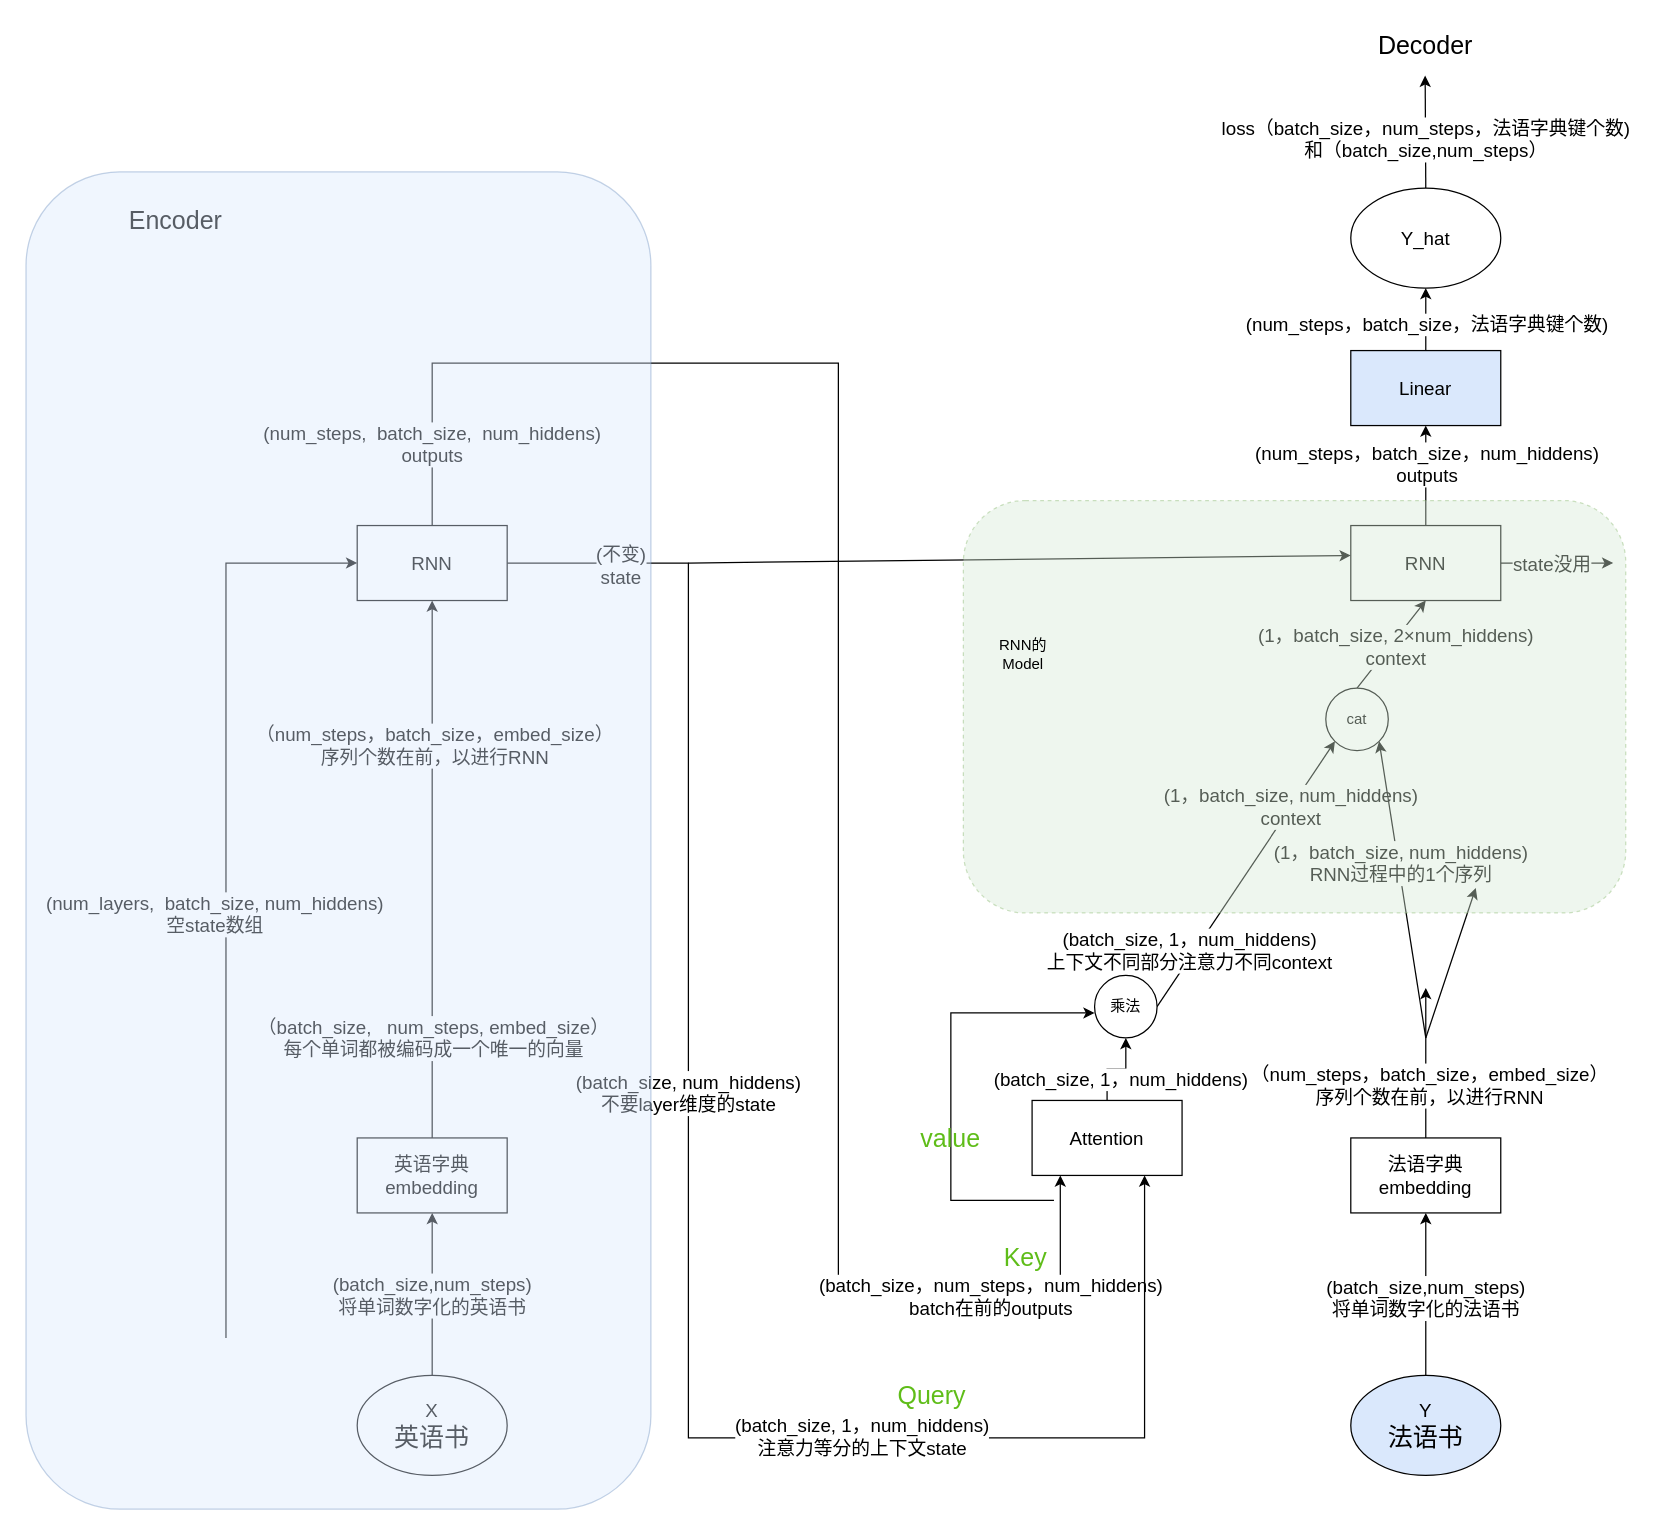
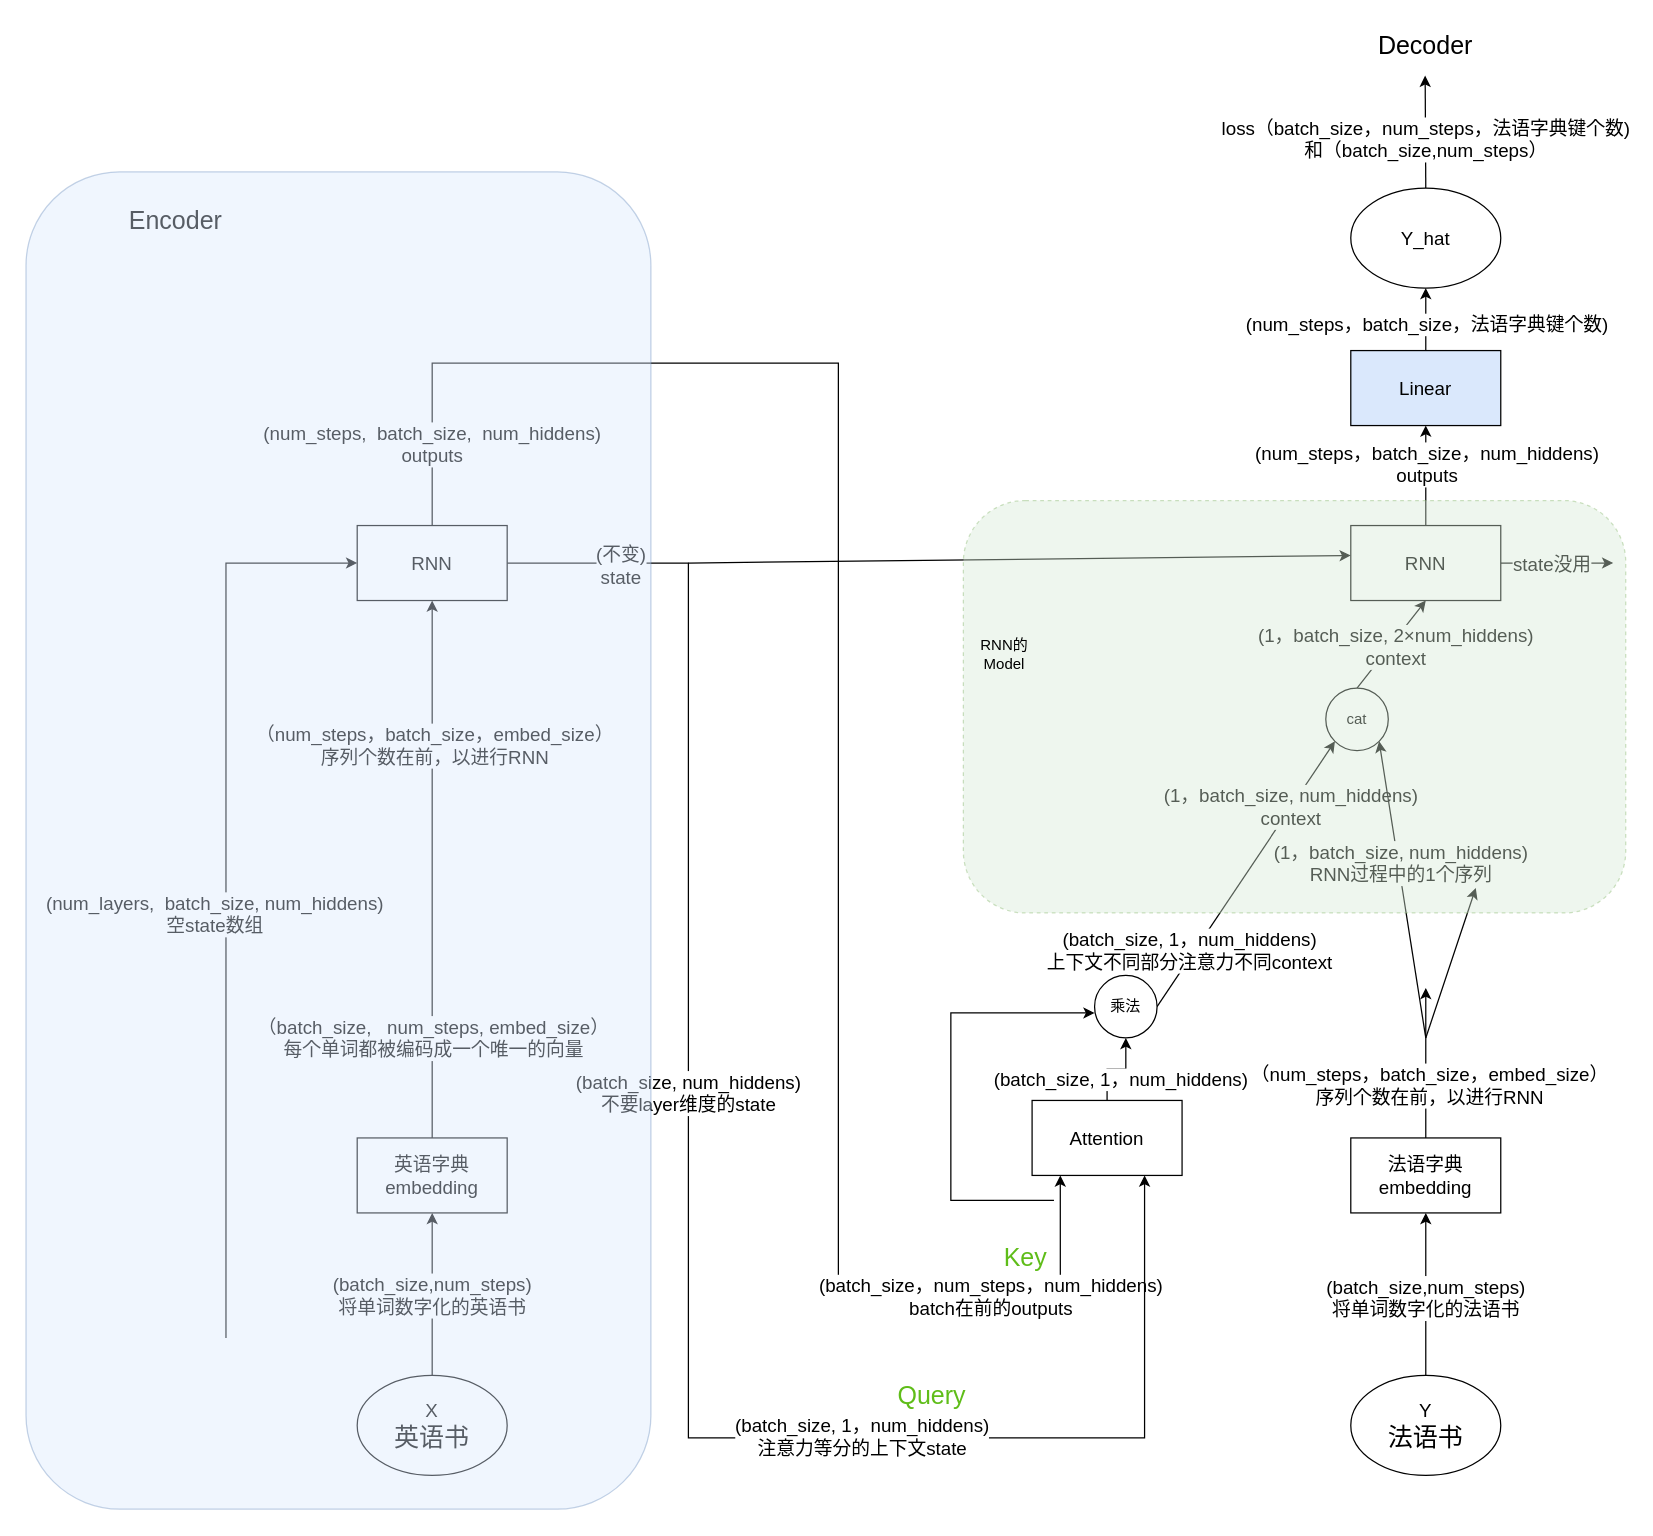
node "RNN的Model": moved (1024, 655) -> (1005, 655)
node "value": removed
node "Y 法语书": fillcolor #dae8fc -> #ffffff
